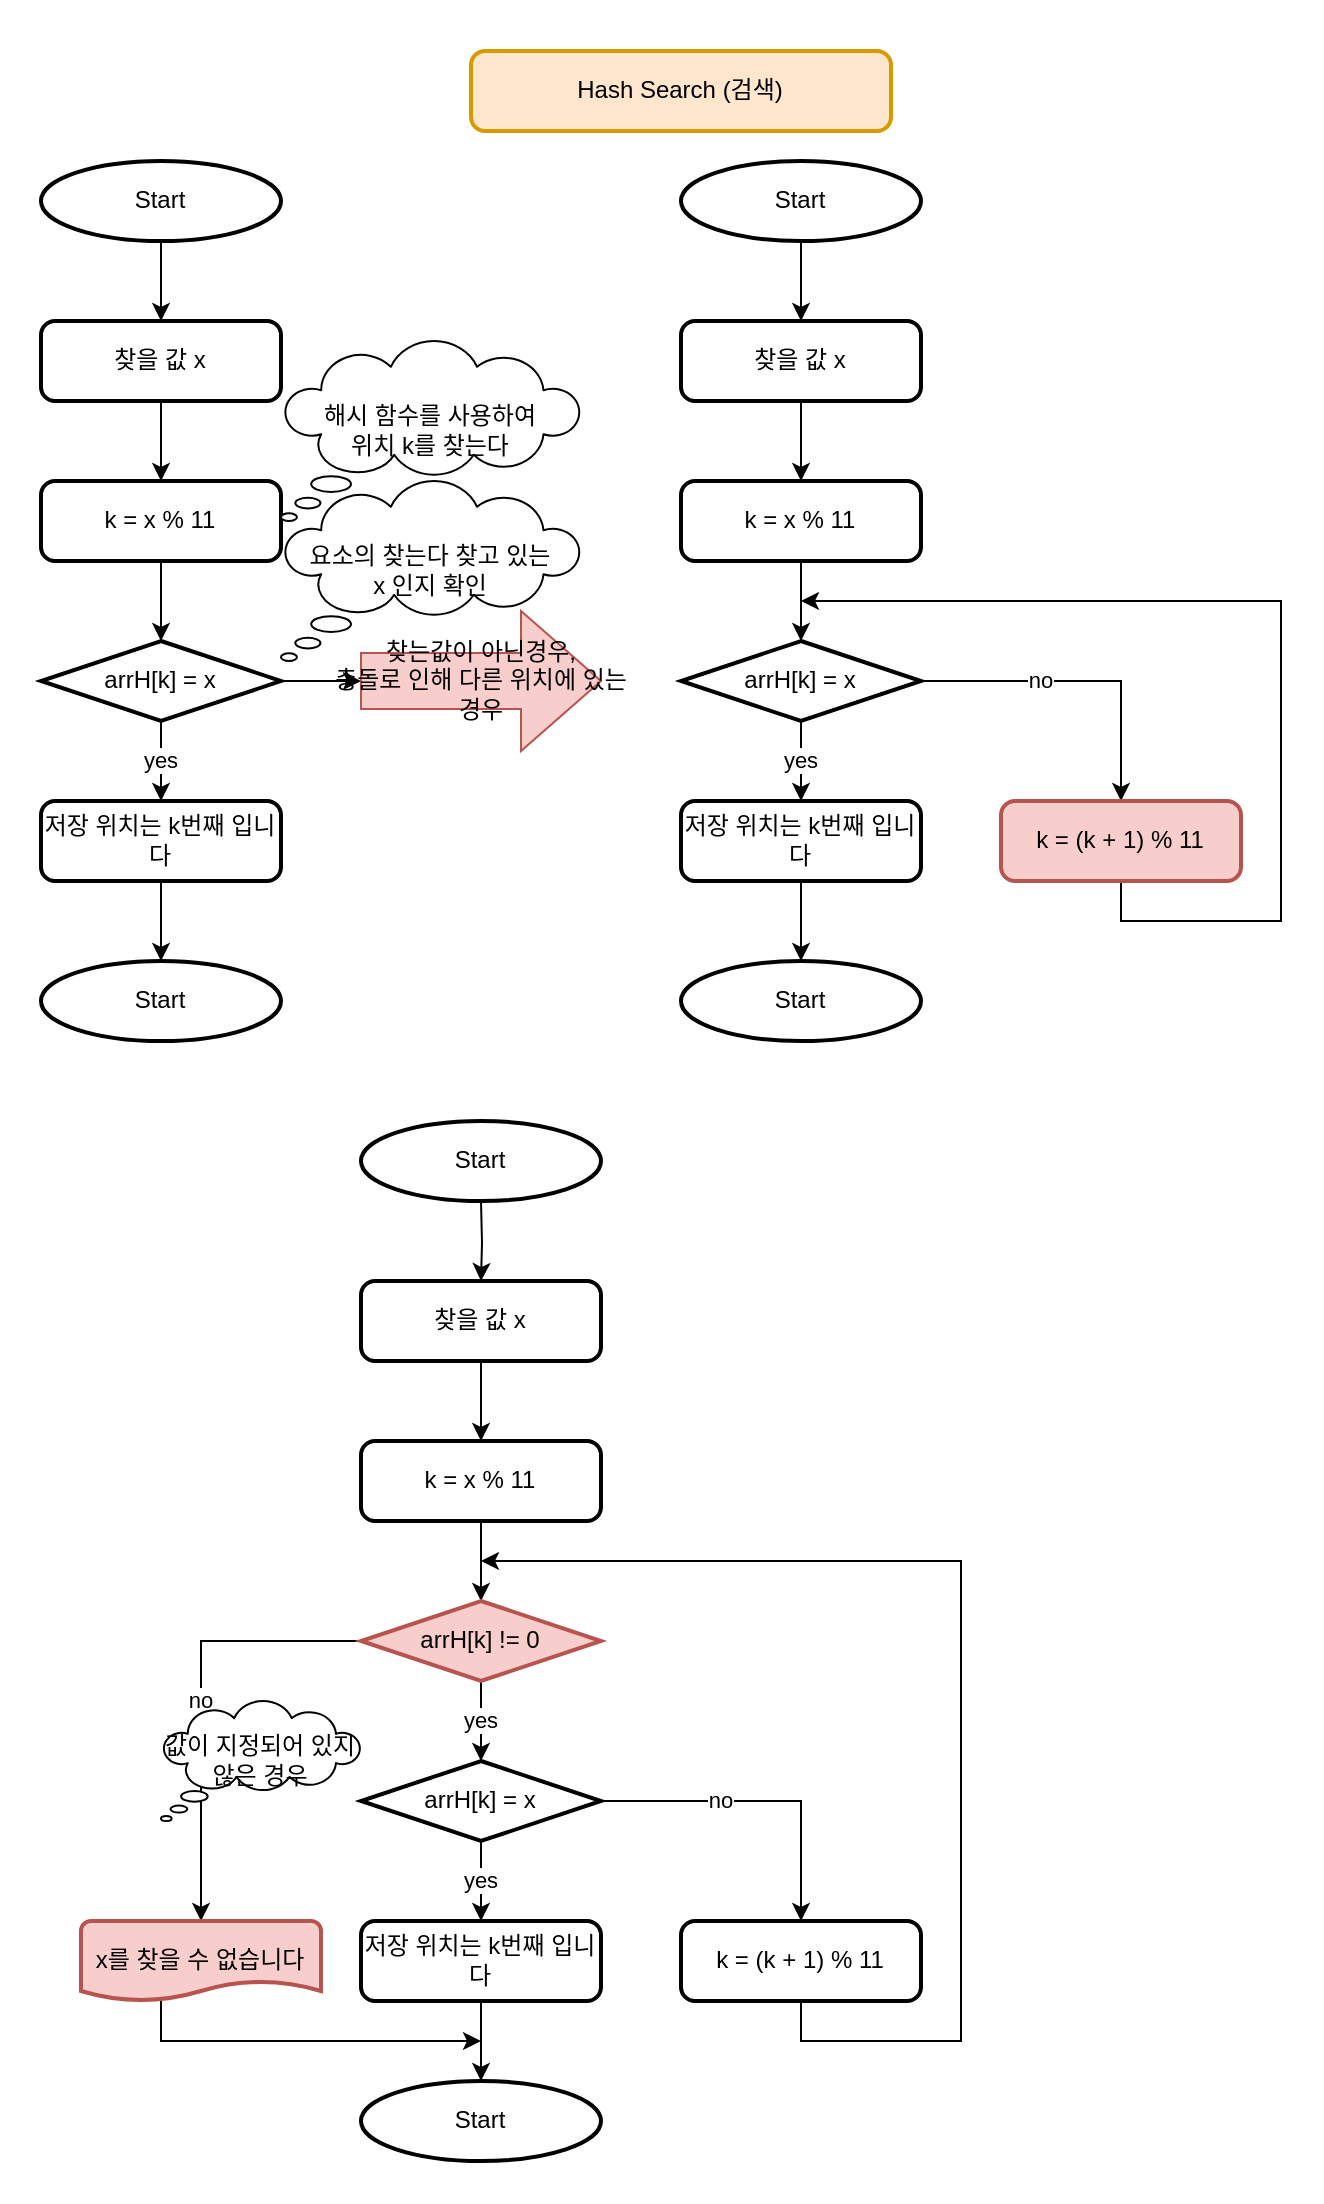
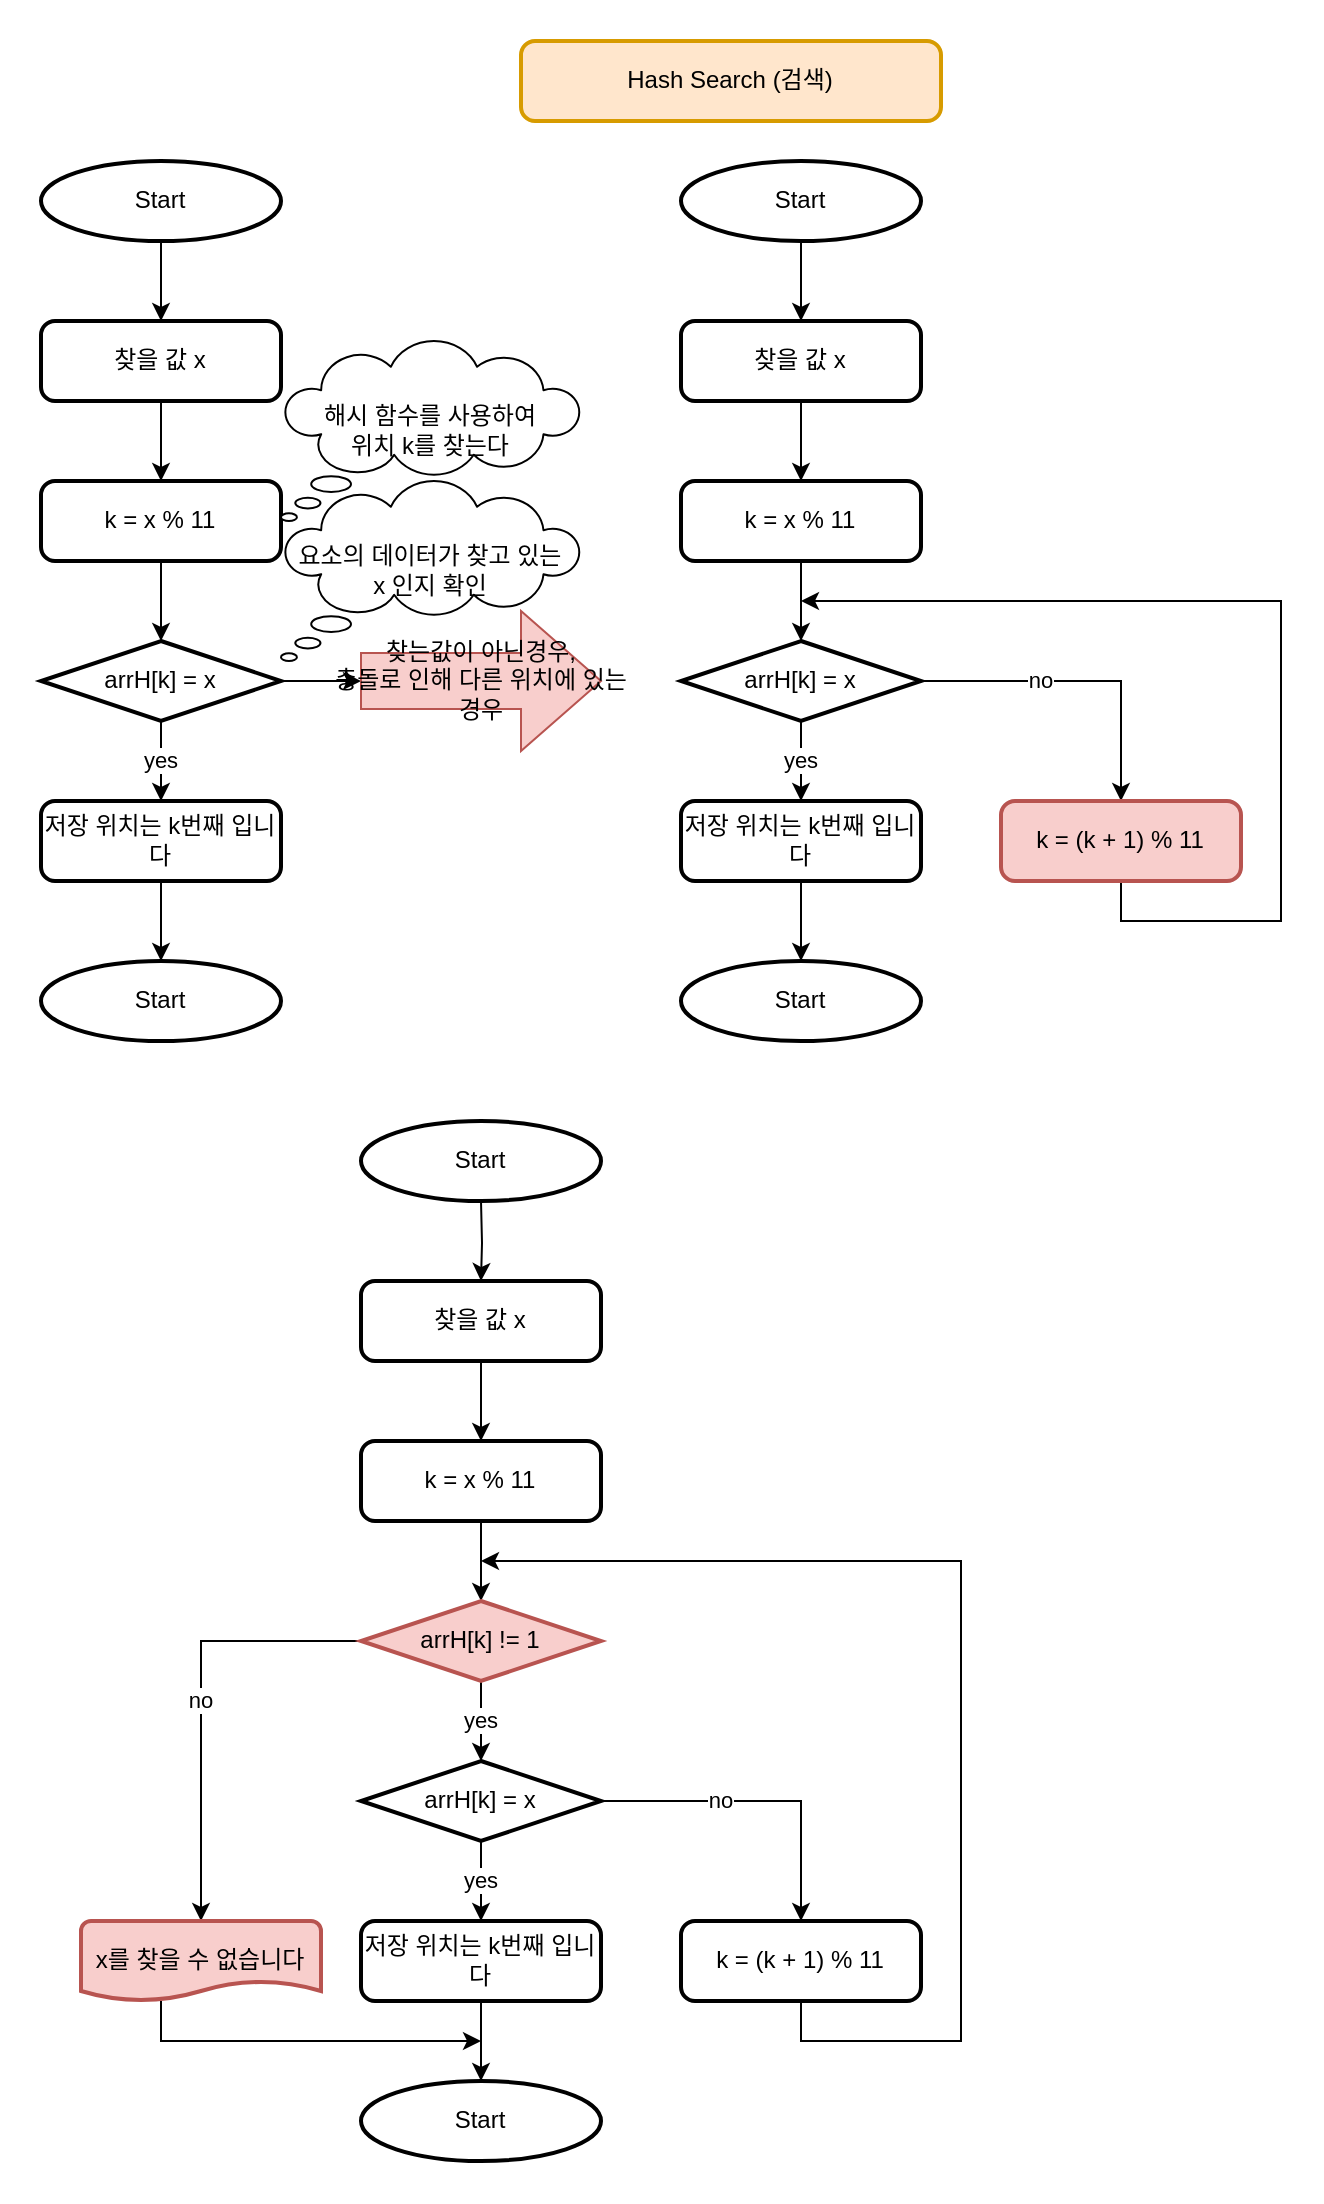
node "Hash Search (검색)": moved (681, 91) -> (731, 81)
node "요소의 찾는다 찾고 있는 x 인지 확인": label "요소의 찾는다 찾고 있는 x 인지 확인" -> "요소의 데이터가 찾고 있는 x 인지 확인"
node "arrH[k] != 0": label "arrH[k] != 0" -> "arrH[k] != 1"
node "값이 지정되어 있지 않은 경우": removed
